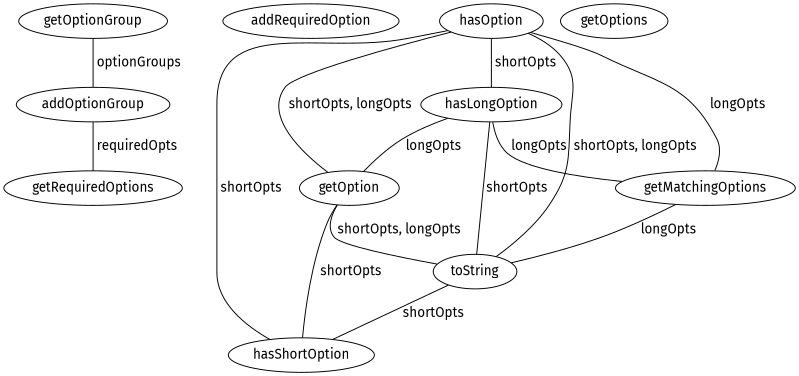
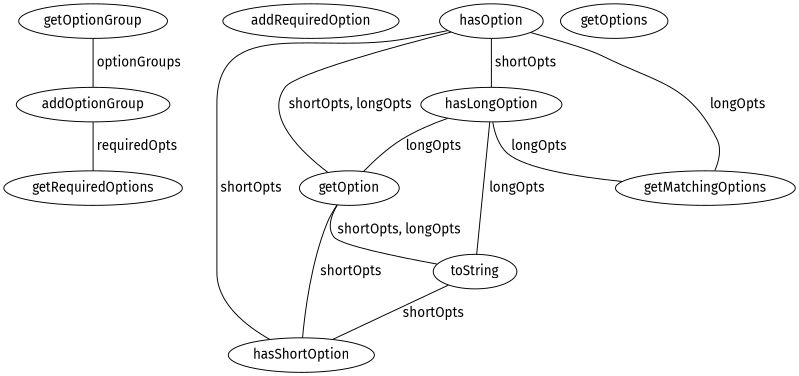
edge "hasOption" -- "toString": removed, label "shortOpts, longOpts"
edge "hasLongOption" -- "toString": label " shortOpts" -> " longOpts"
edge "getMatchingOptions" -- "toString": removed, label "longOpts"
